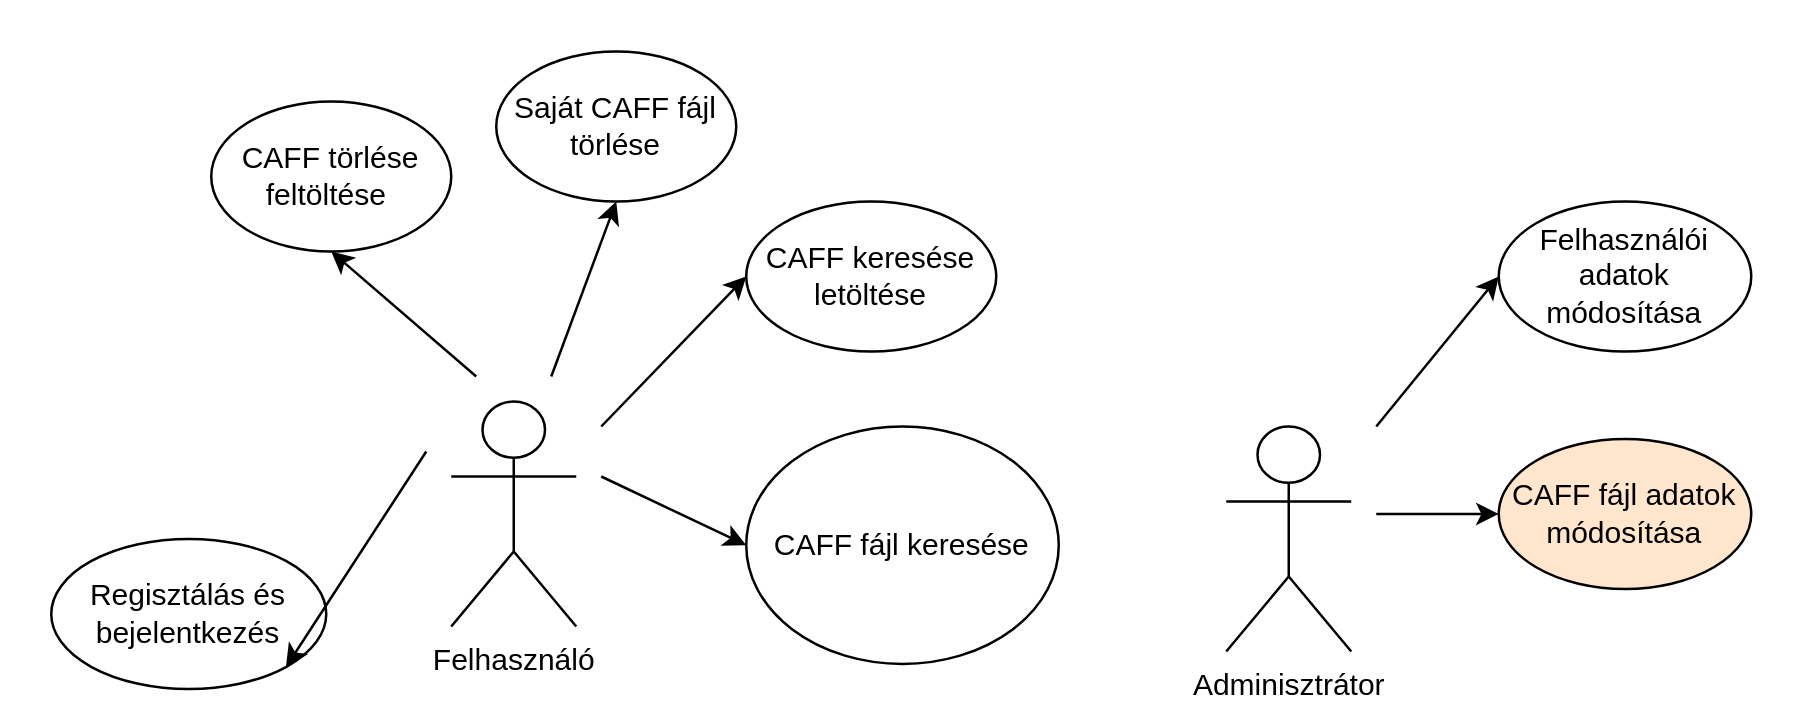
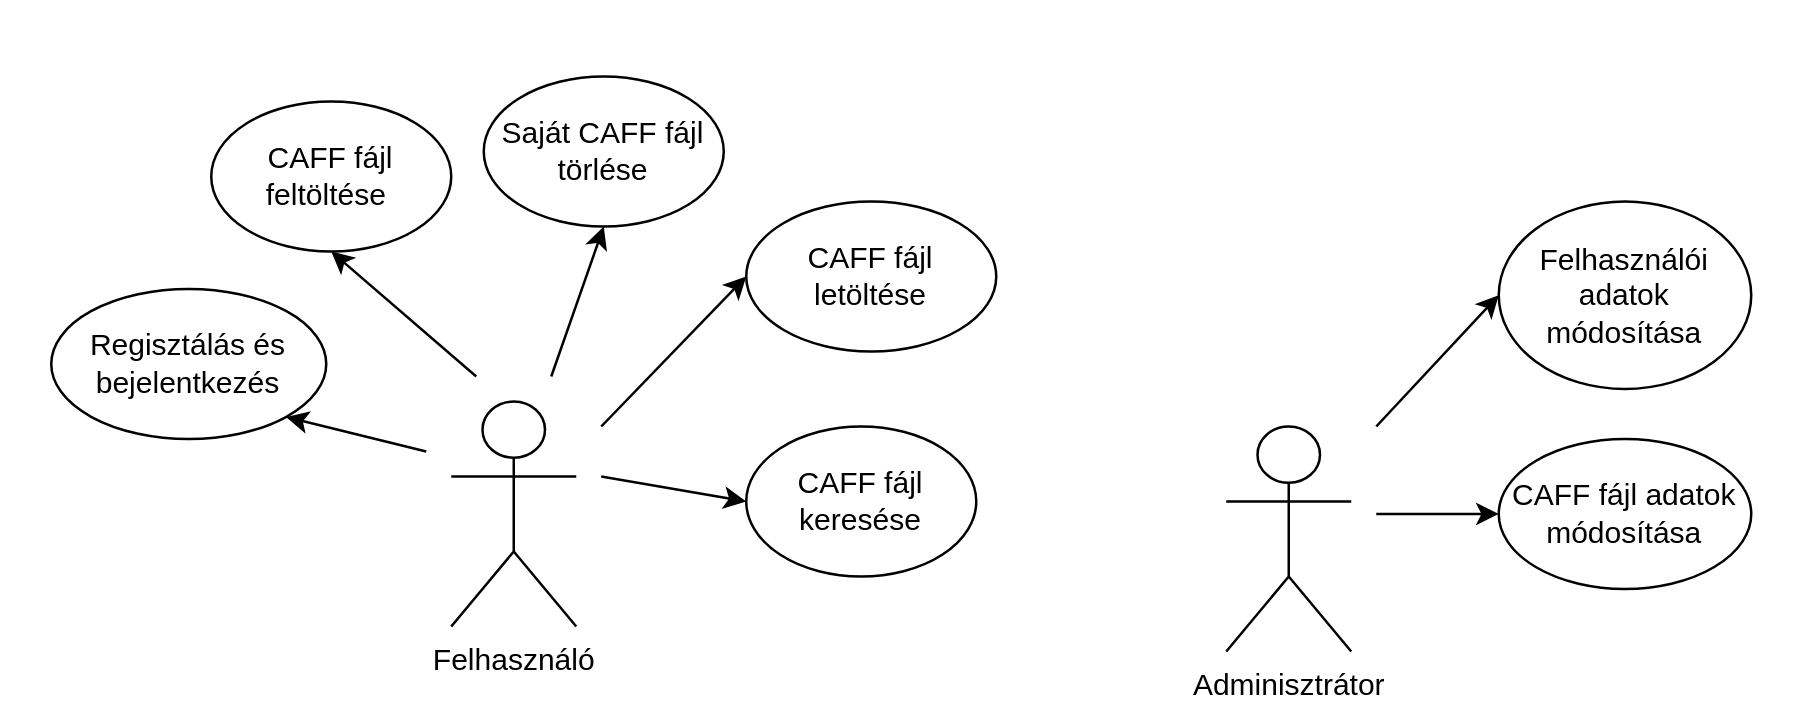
node "Saját CAFF fájl törlése": moved (616, 126) -> (604, 151)
node "CAFF törlése feltöltése": label "CAFF törlése feltöltése" -> "CAFF fájl feltöltése"
node "CAFF keresése letöltése": label "CAFF keresése letöltése" -> "CAFF fájl letöltése"
node "Felhasználói adatok módosítása": size 253x150 -> 253x188
node "CAFF fájl adatok módosítása": fillcolor #ffe6cc -> #ffffff
node "CAFF fájl keresése": size 313x238 -> 230x150
node "Regisztálás és bejelentkezés": moved (189, 614) -> (189, 364)
